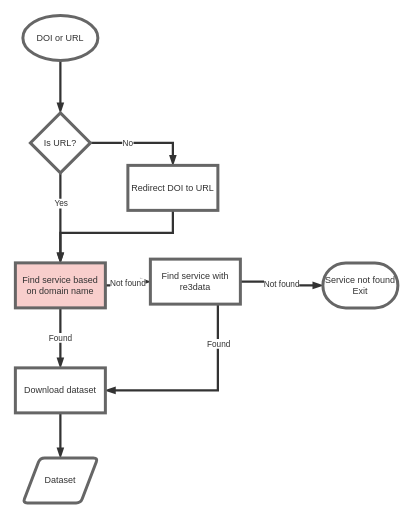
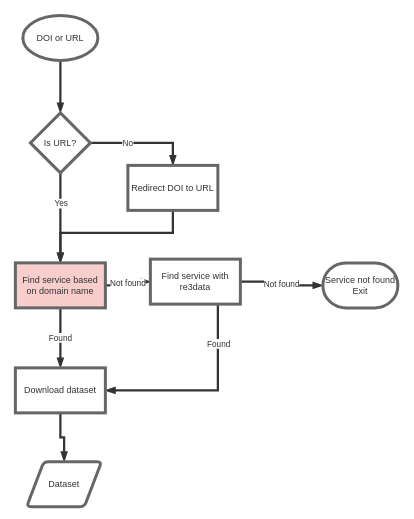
node "Dataset": moved (60, 480) -> (64, 484)
